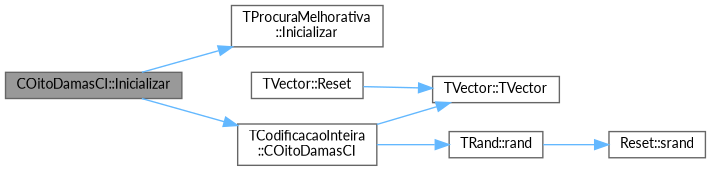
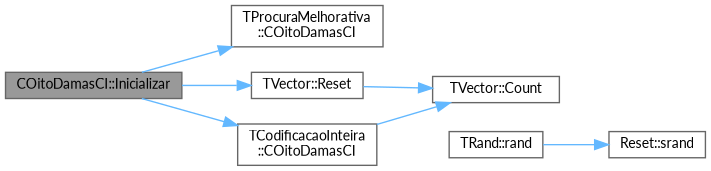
node "TProcuraMelhorativa ::Inicializar": label "TProcuraMelhorativa ::Inicializar" -> "TProcuraMelhorativa ::COitoDamasCI"
edge "COitoDamasCI::Inicializar" -> "TVector::Reset": added
node "TVector::TVector": label "TVector::TVector" -> "TVector::Count"
edge "TCodificacaoInteira ::COitoDamasCI" -> "TRand::rand": removed
